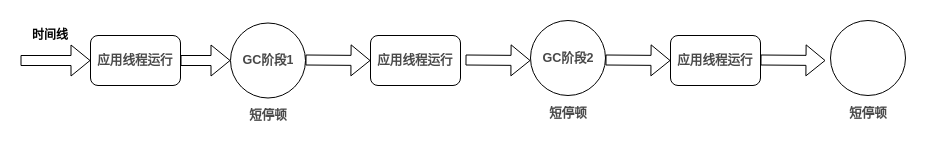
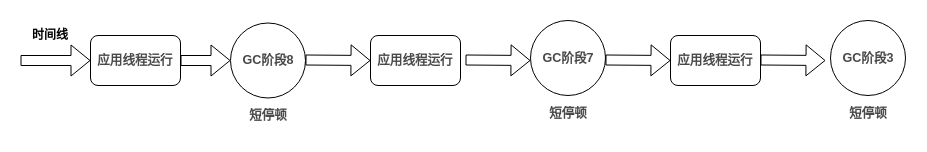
node "GC阶段3": added
node "GC阶段2": label "GC阶段2" -> "GC阶段7"
node "GC阶段1": label "GC阶段1" -> "GC阶段8"
